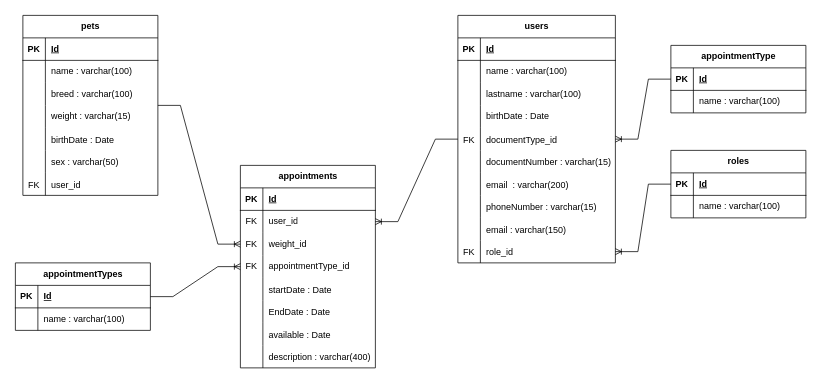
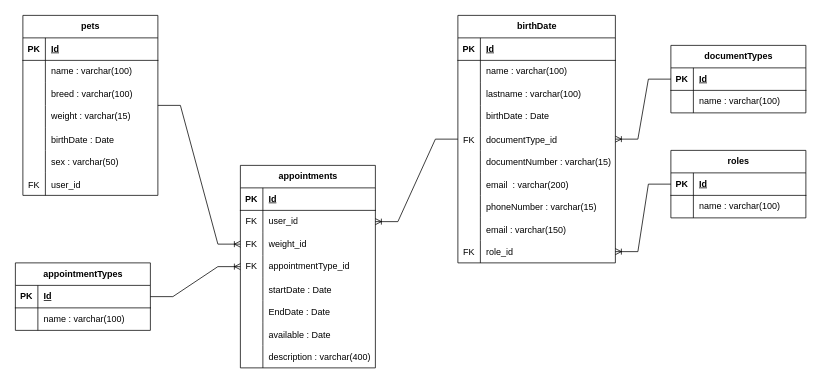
node "users": label "users" -> "birthDate"
node "appointmentType": label "appointmentType" -> "documentTypes"
